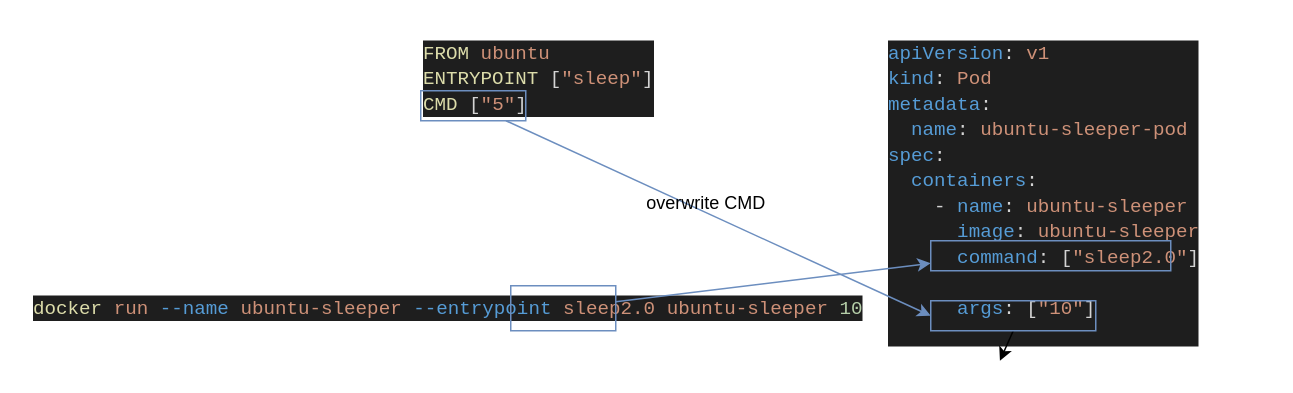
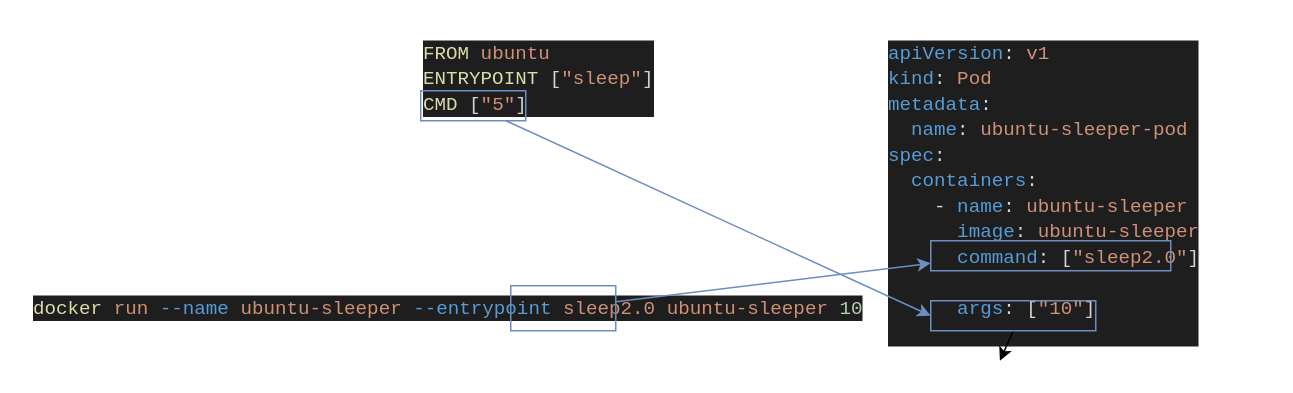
node "overwrite CMD": removed
